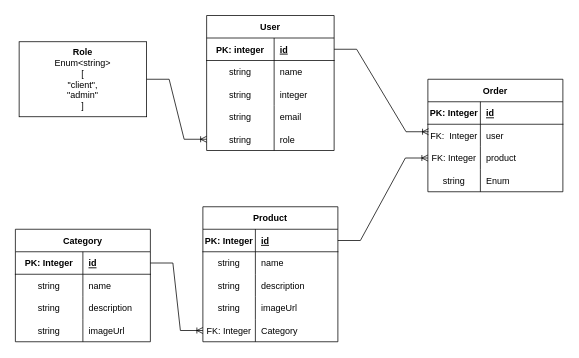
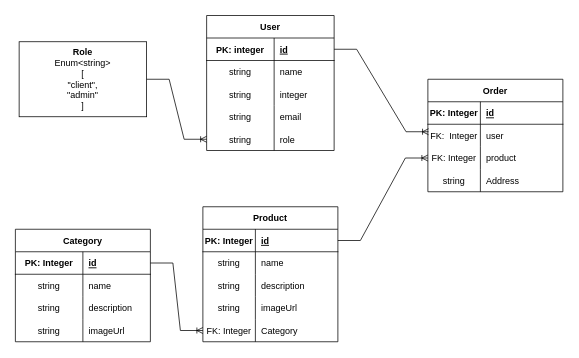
node "Enum": label "Enum" -> "Address"
